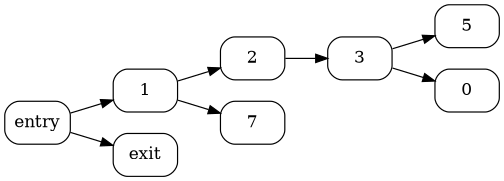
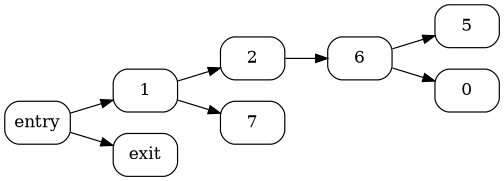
node "3": label "3" -> "6"
